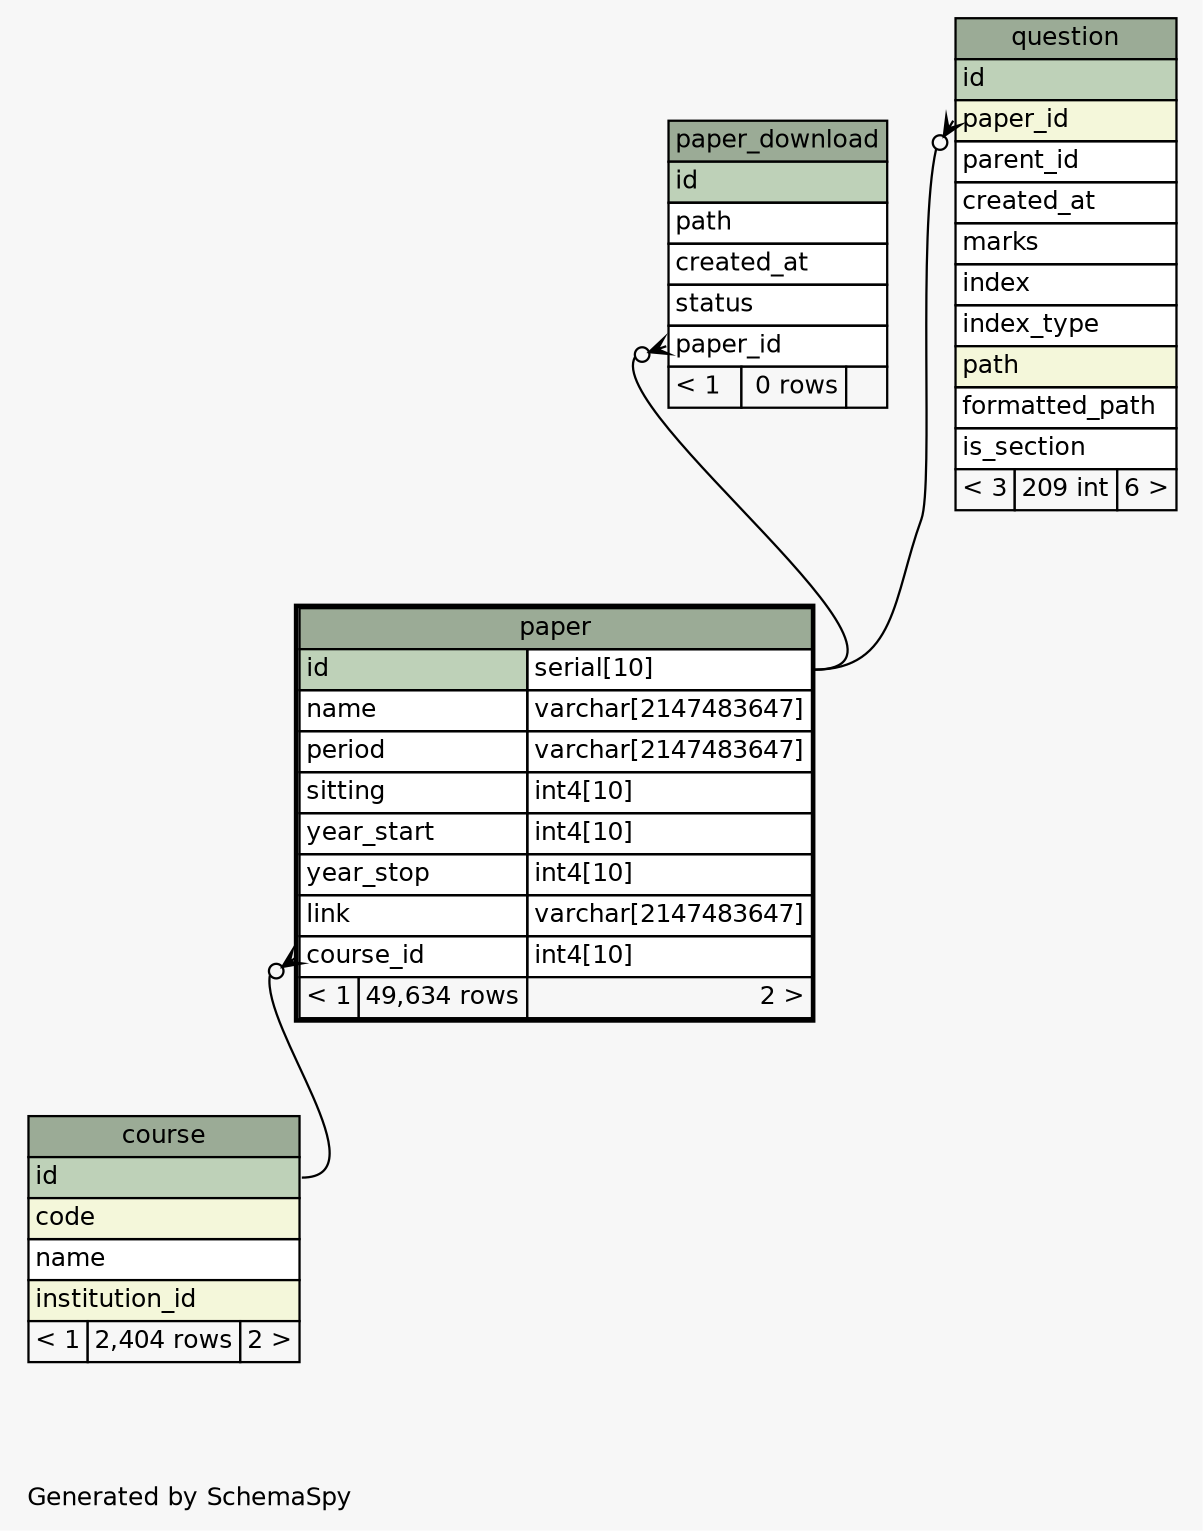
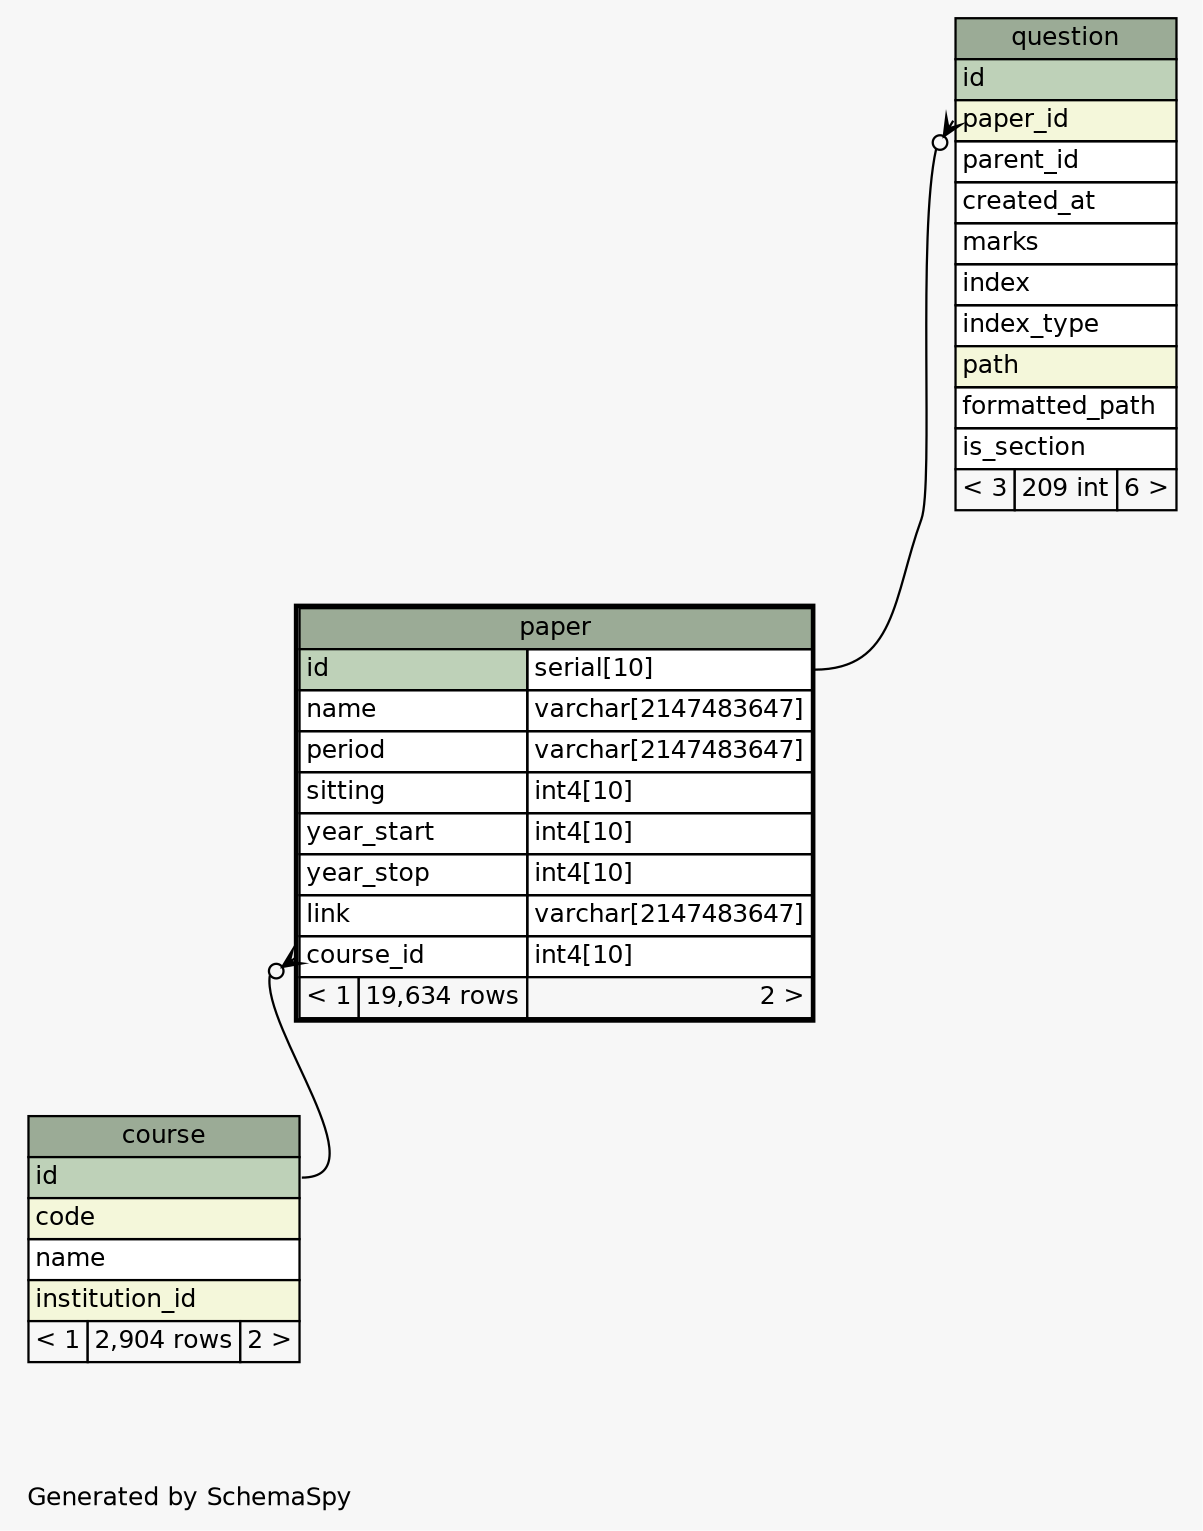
node "paper_download": removed
node "paper": text "49,634 rows" -> "19,634 rows"
node "course": text "2,404 rows" -> "2,904 rows"
